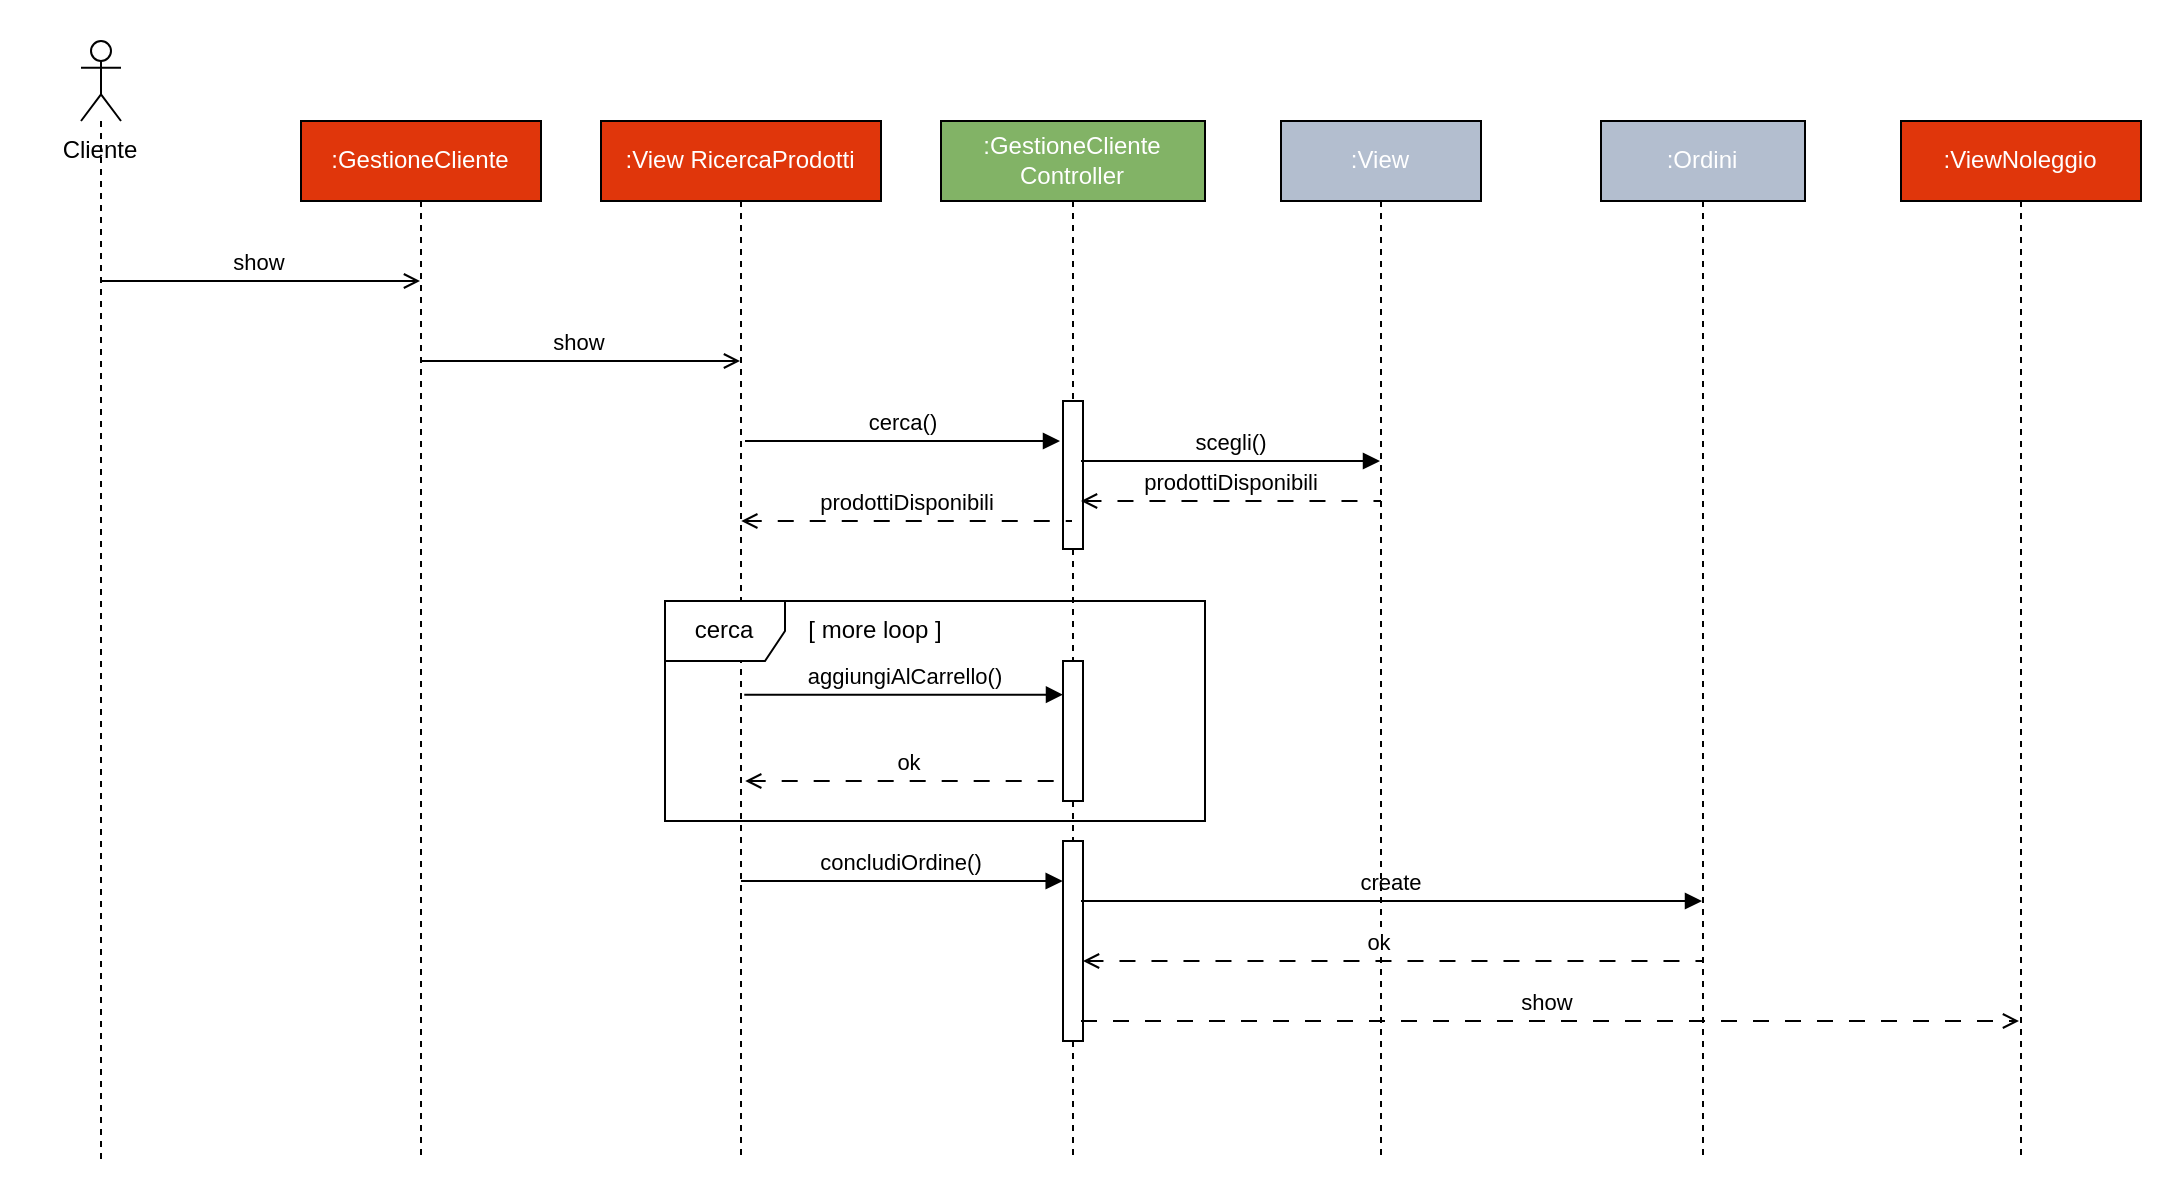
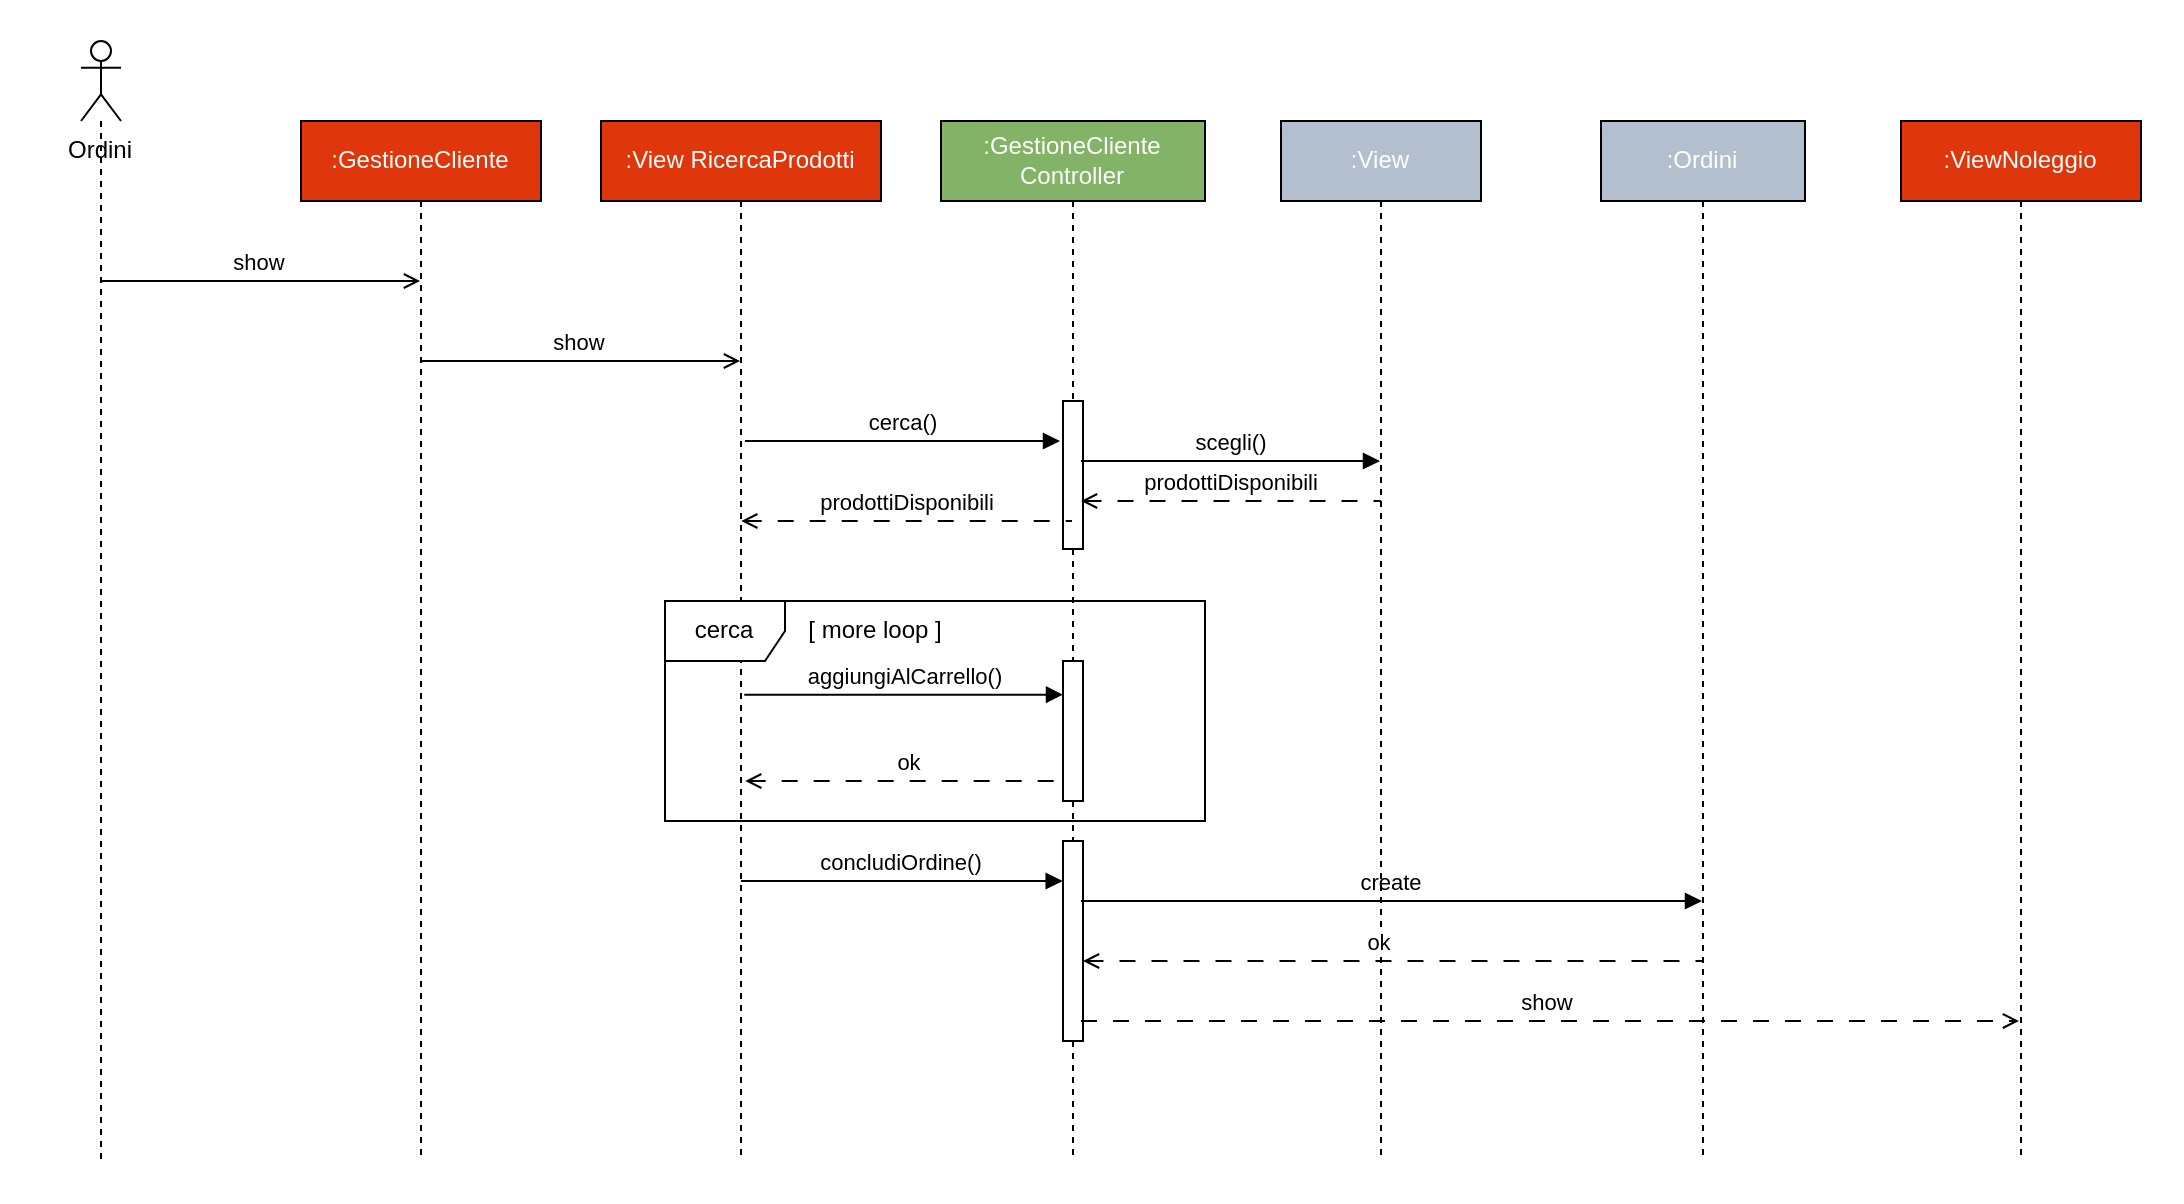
node "Cliente": label "Cliente" -> "Ordini"
